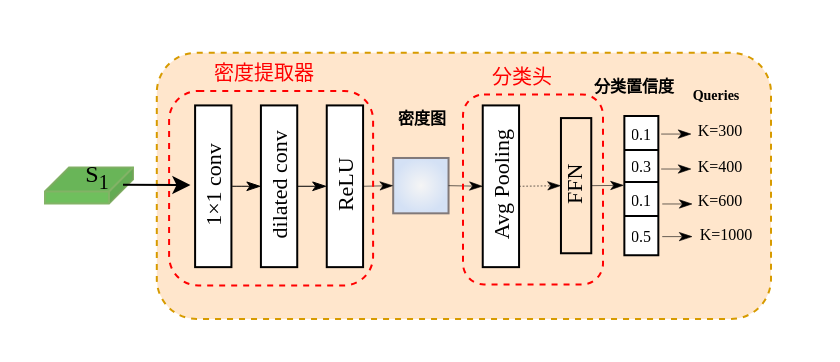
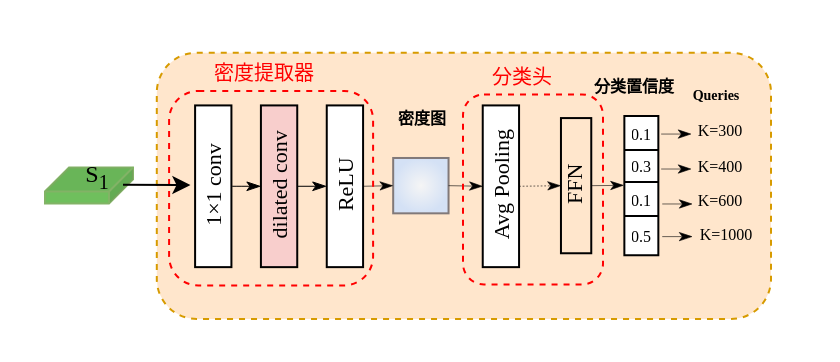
node "dilated conv": fillcolor #ffffff -> #f8cecc
